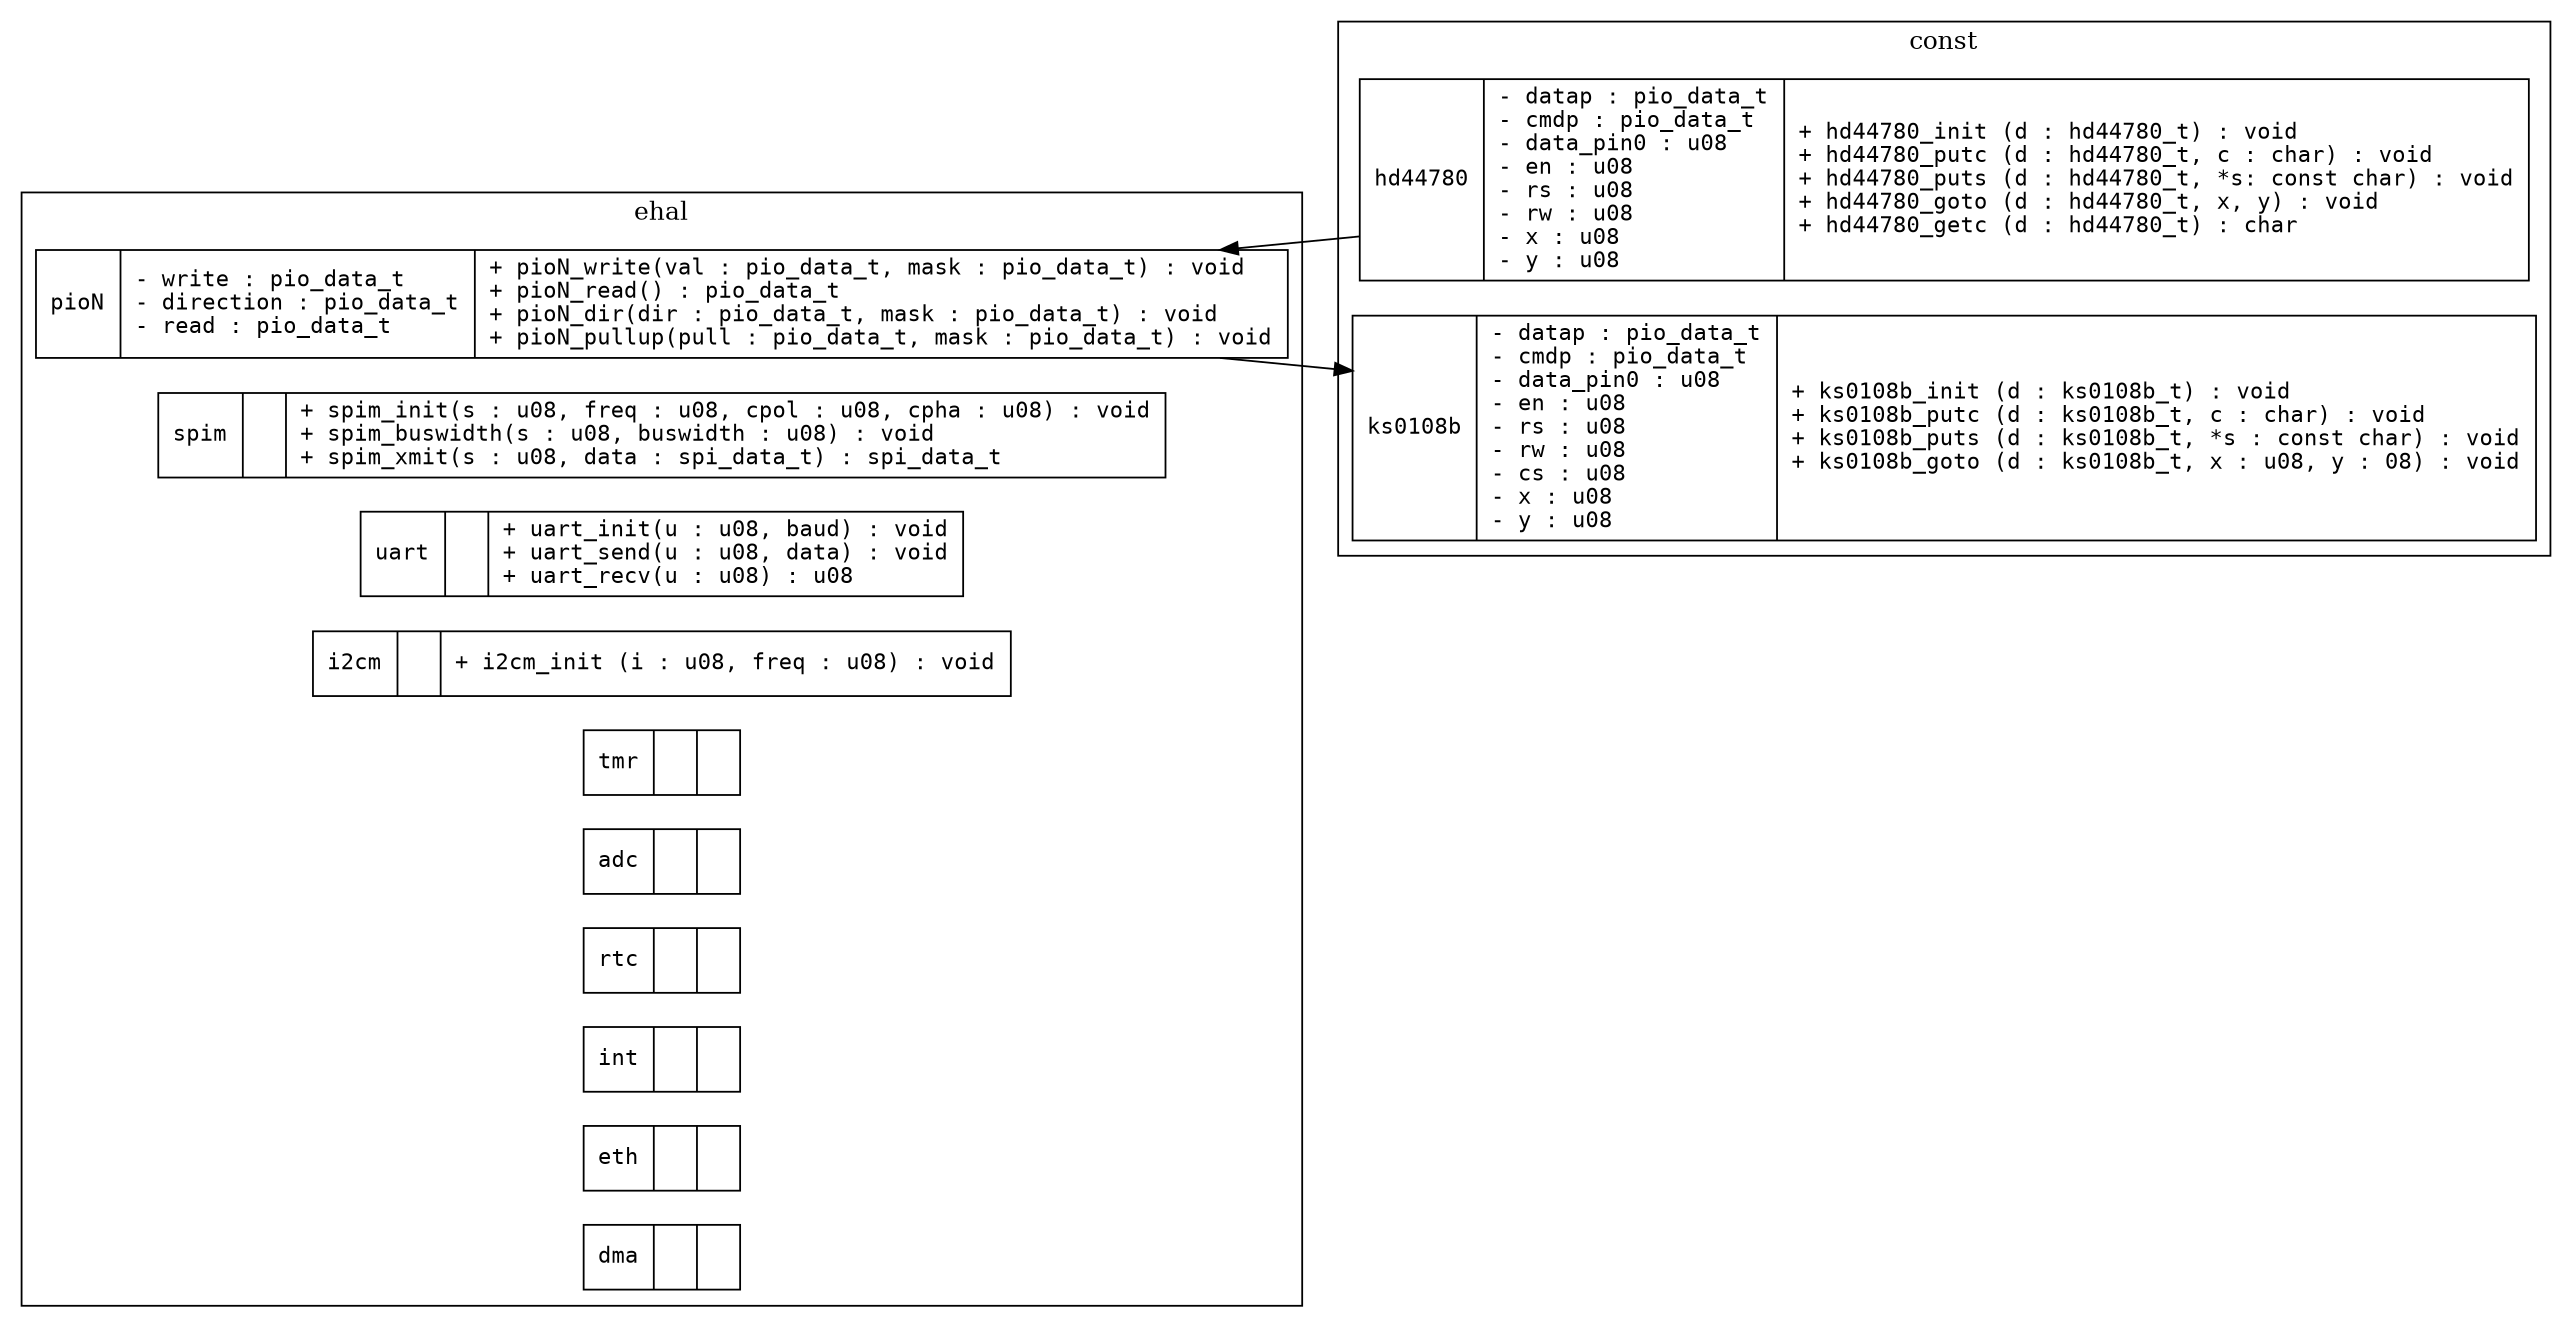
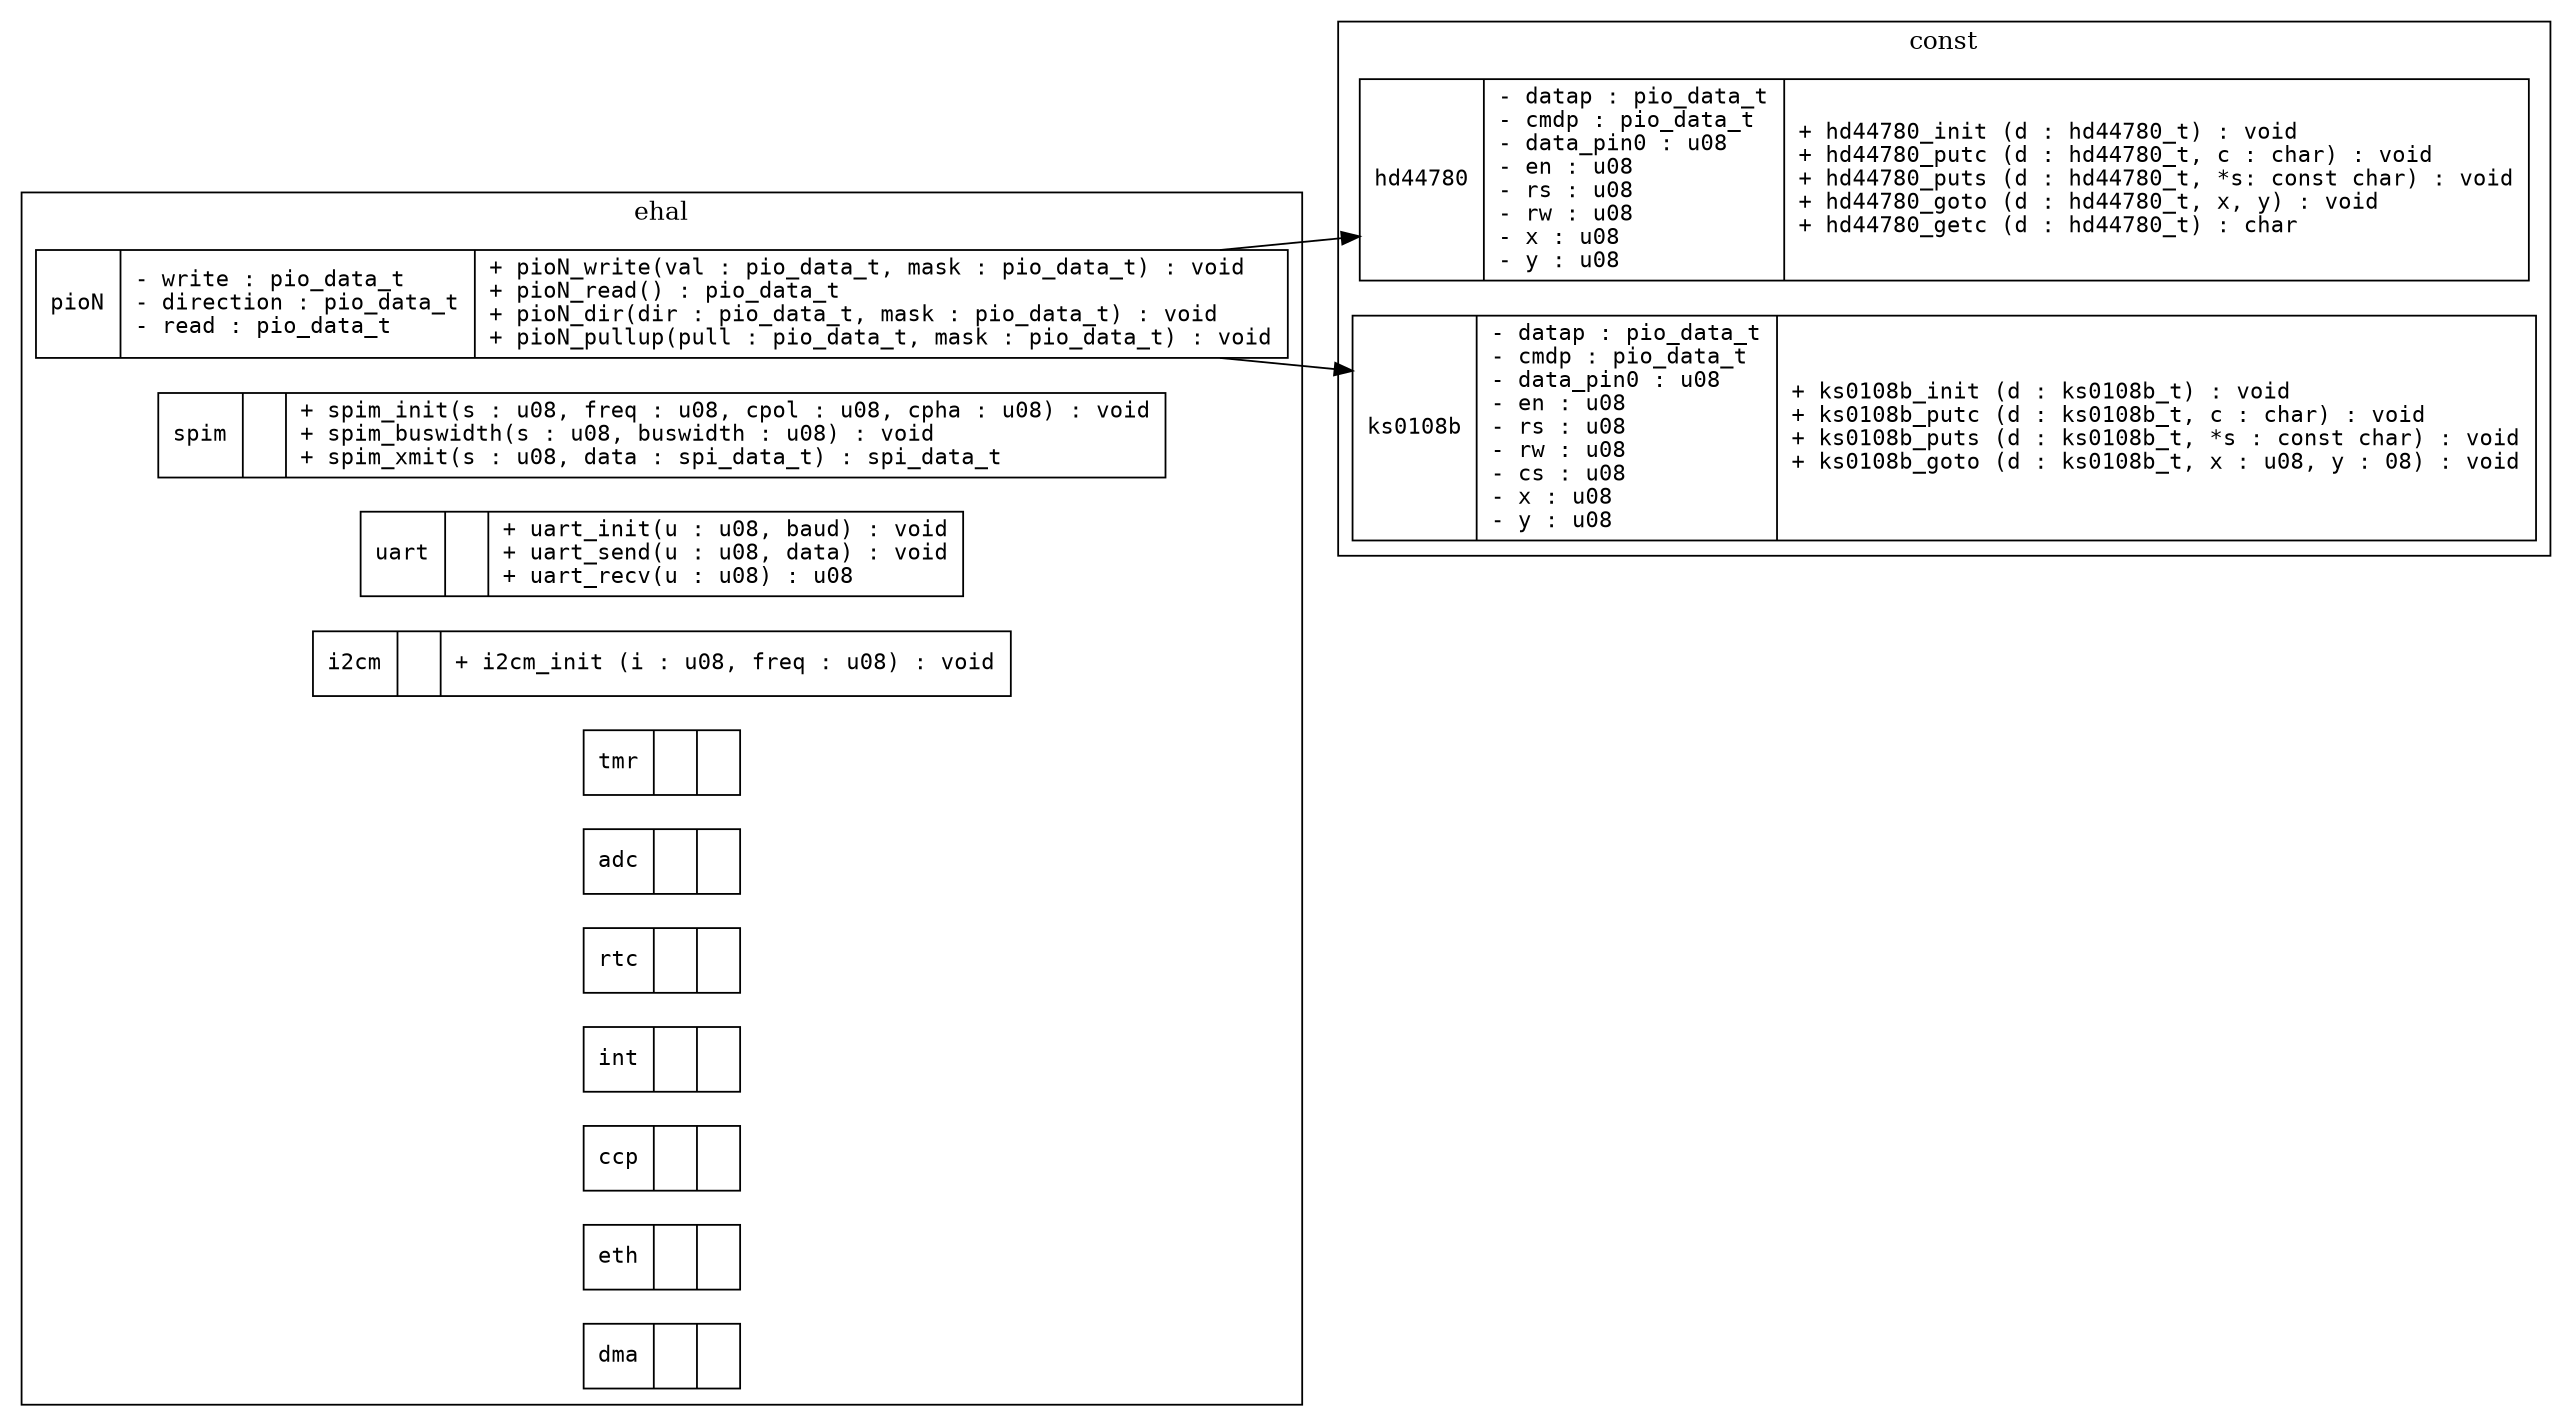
edge "hd44780" -> "pioN": reversed
node "ccp": added
